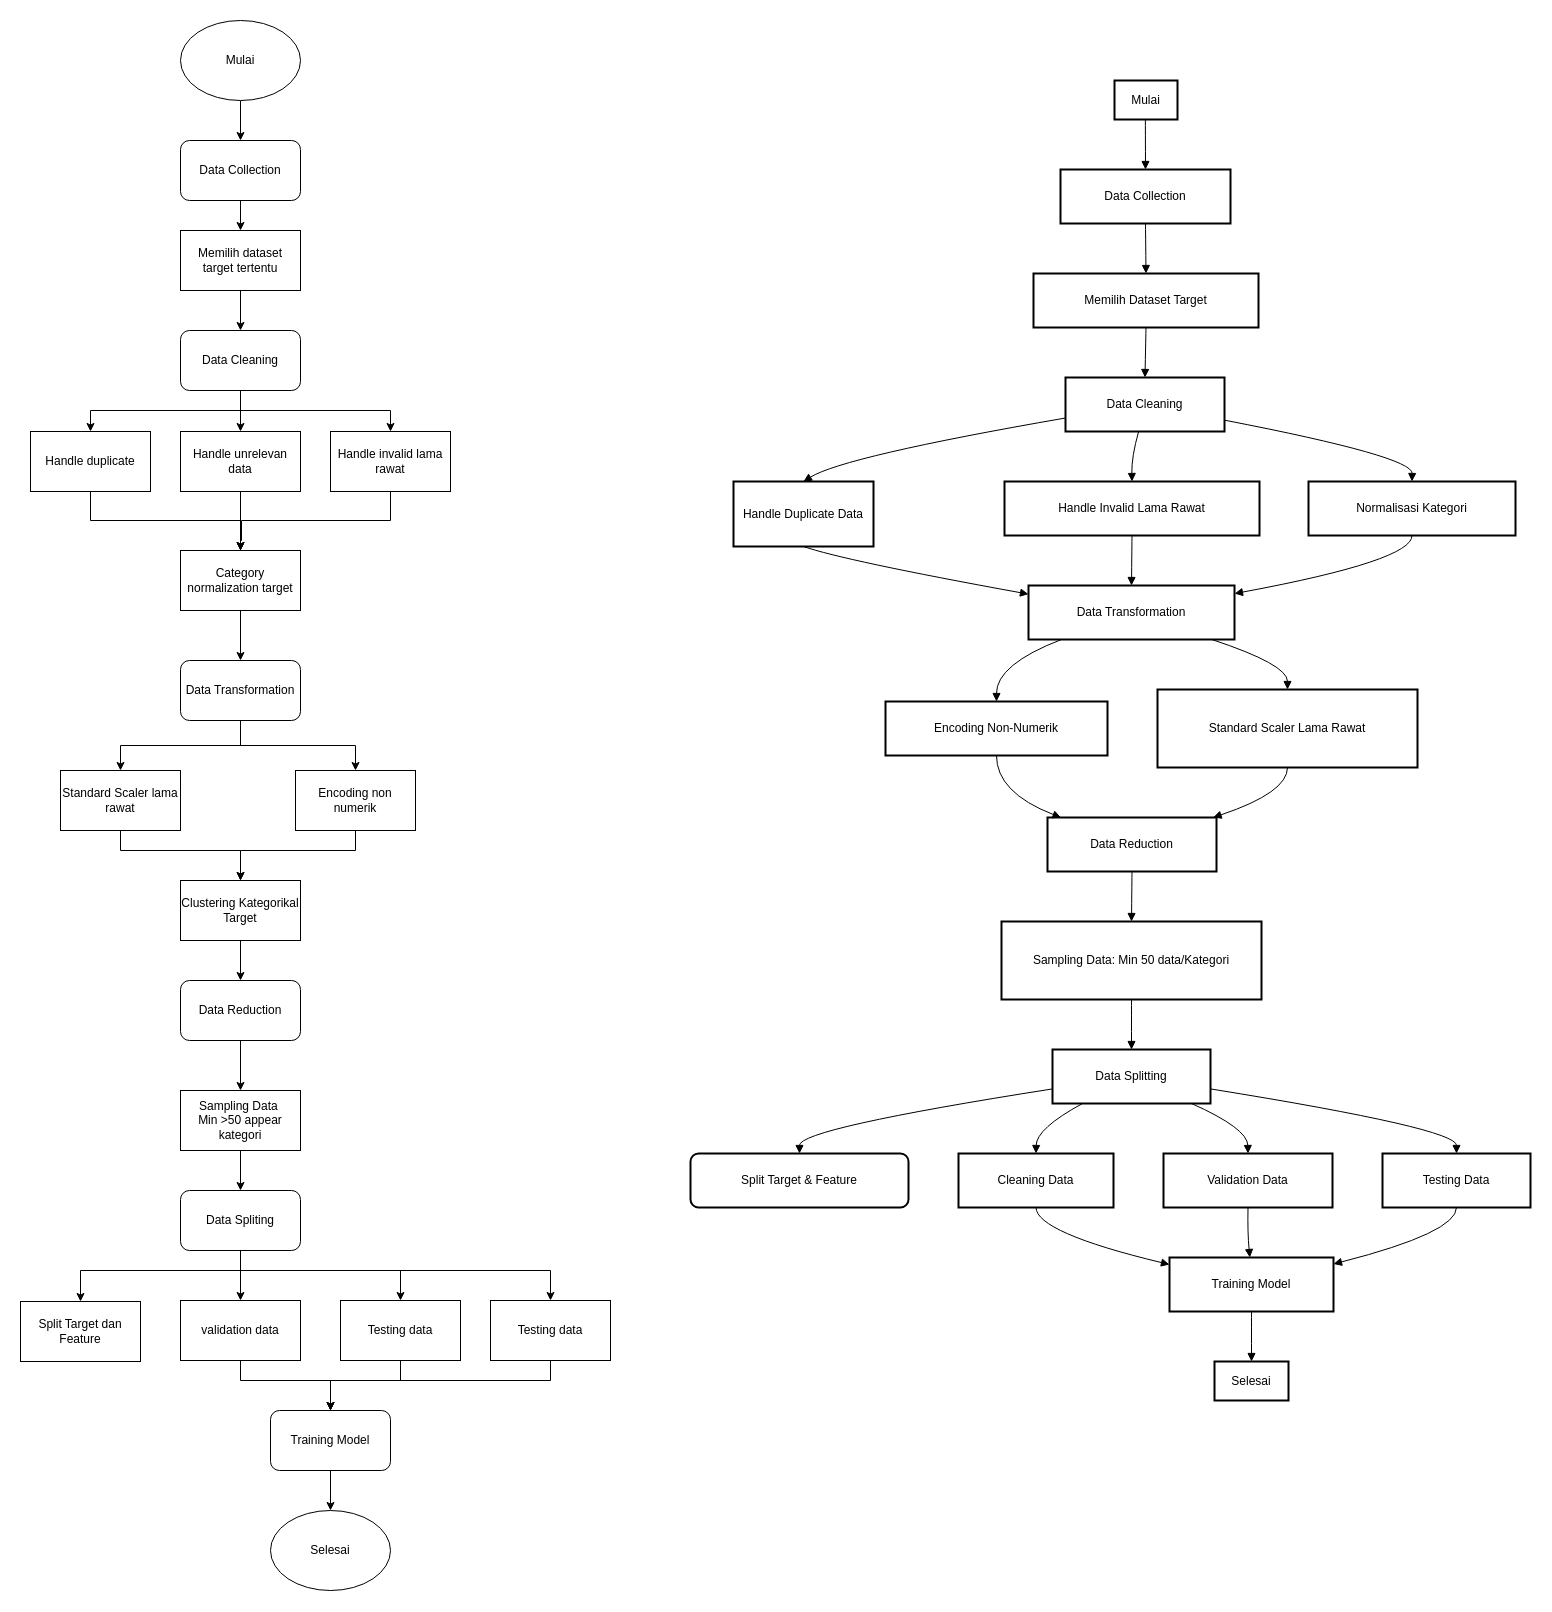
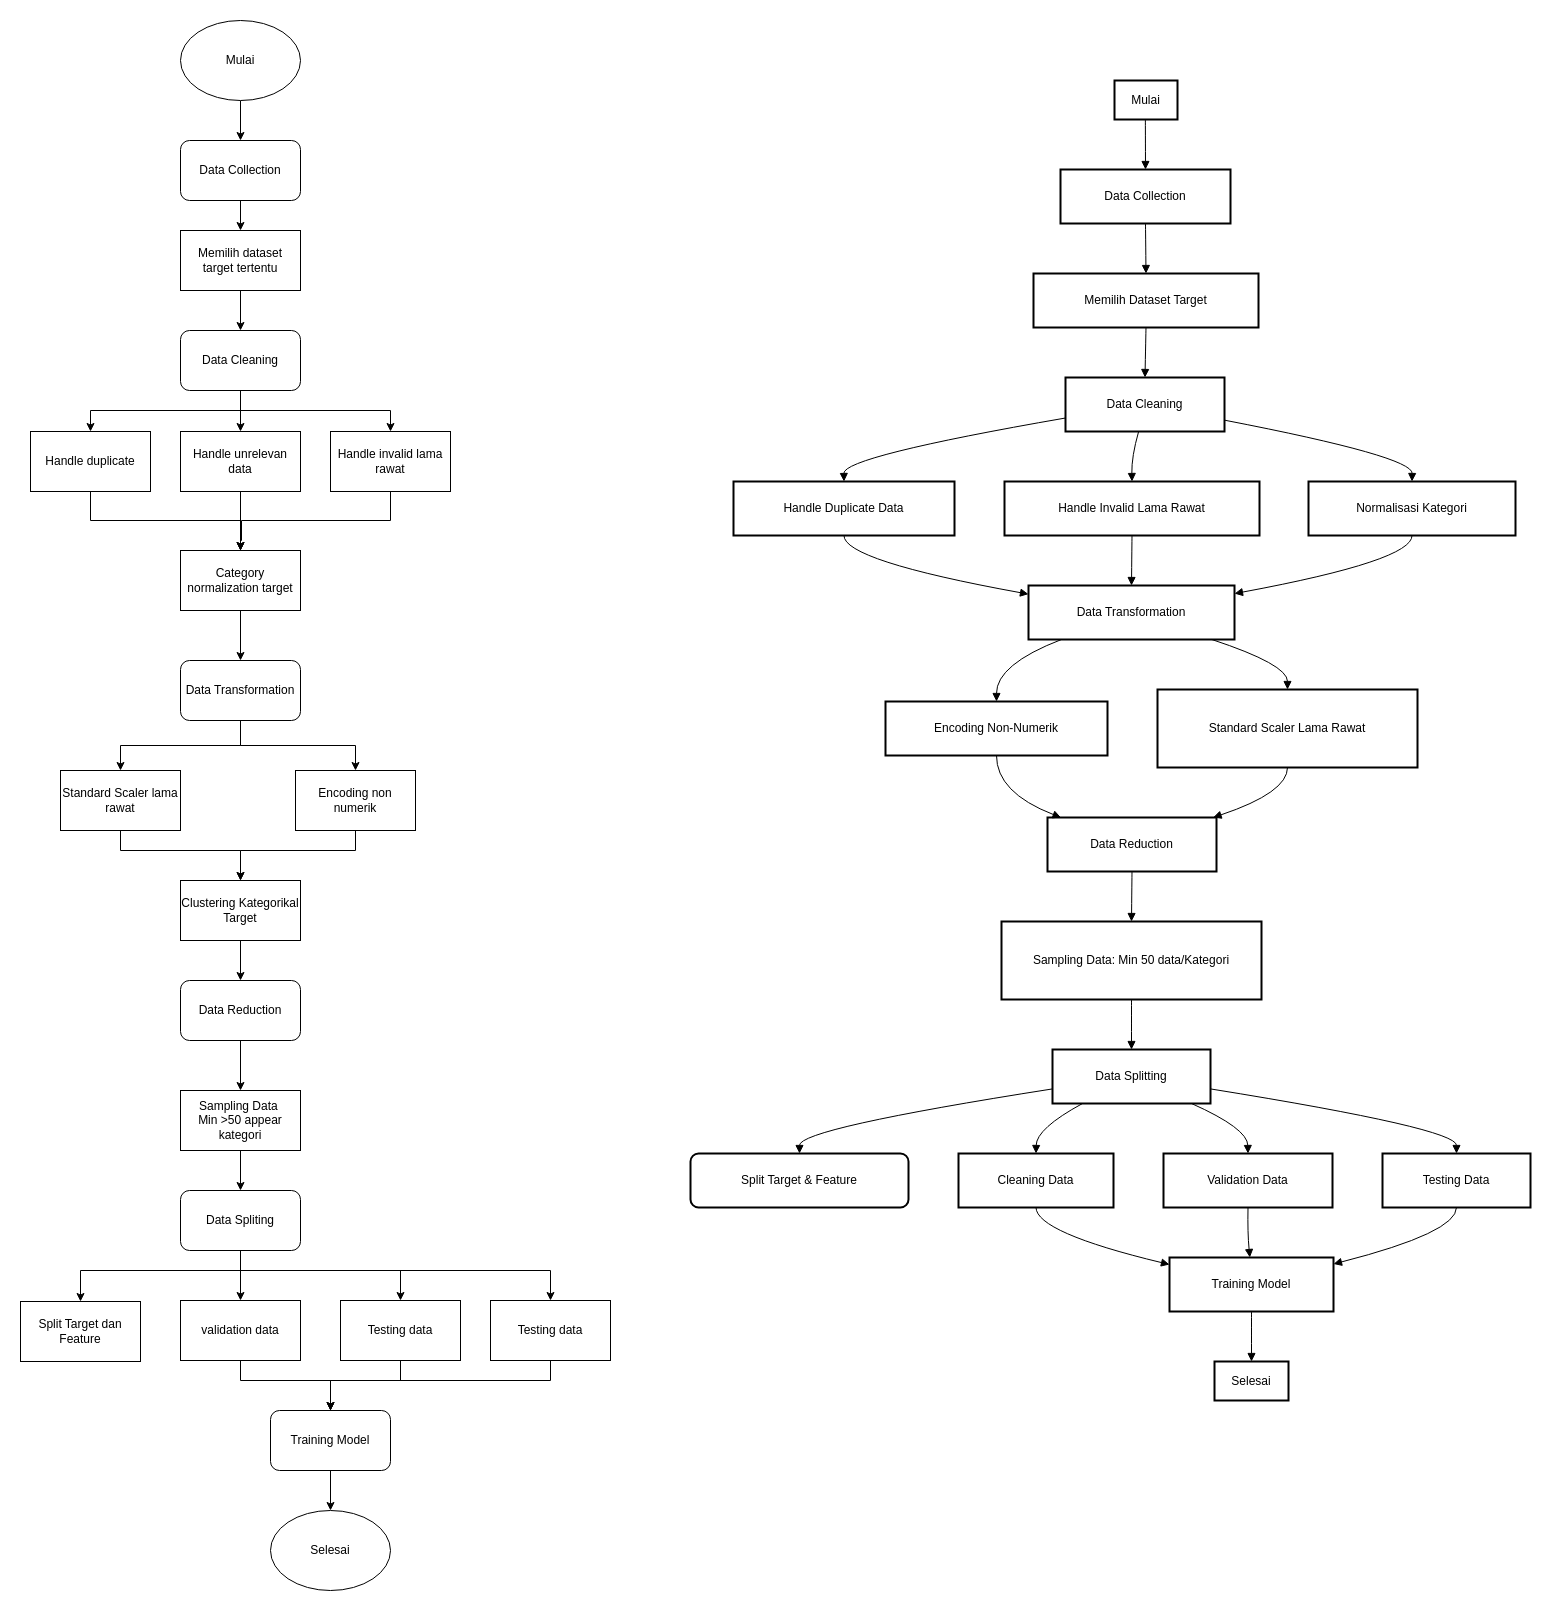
node "Handle Duplicate Data": size 140x65 -> 221x54
